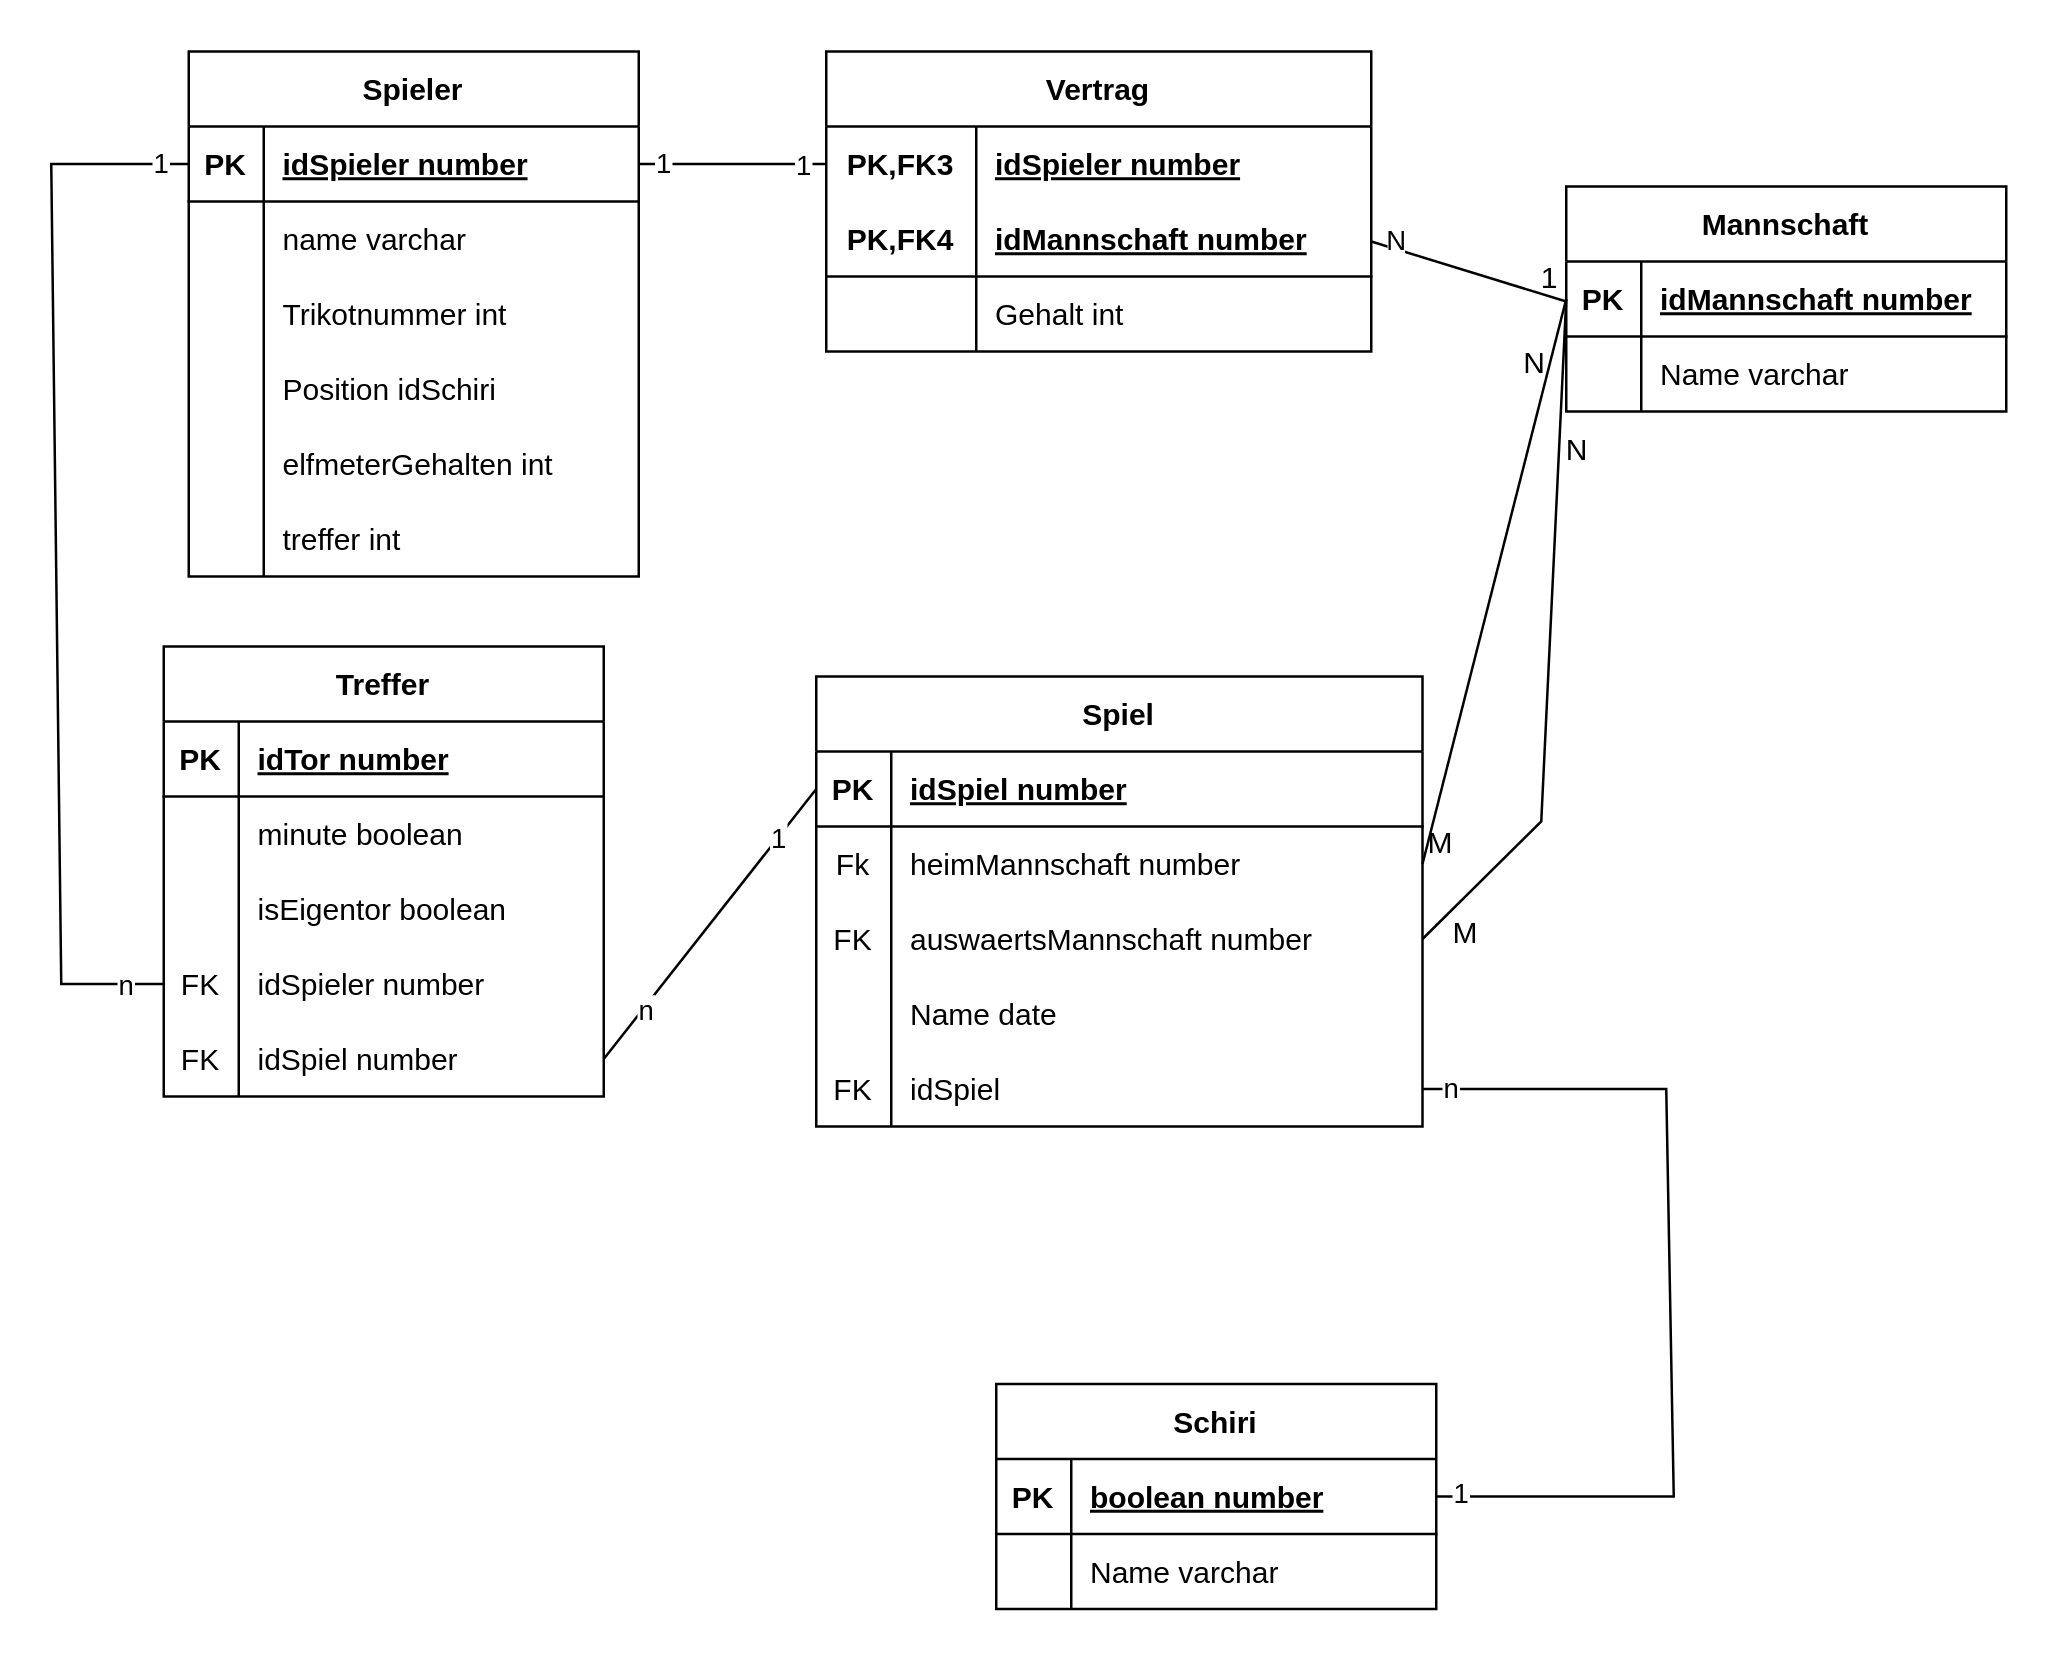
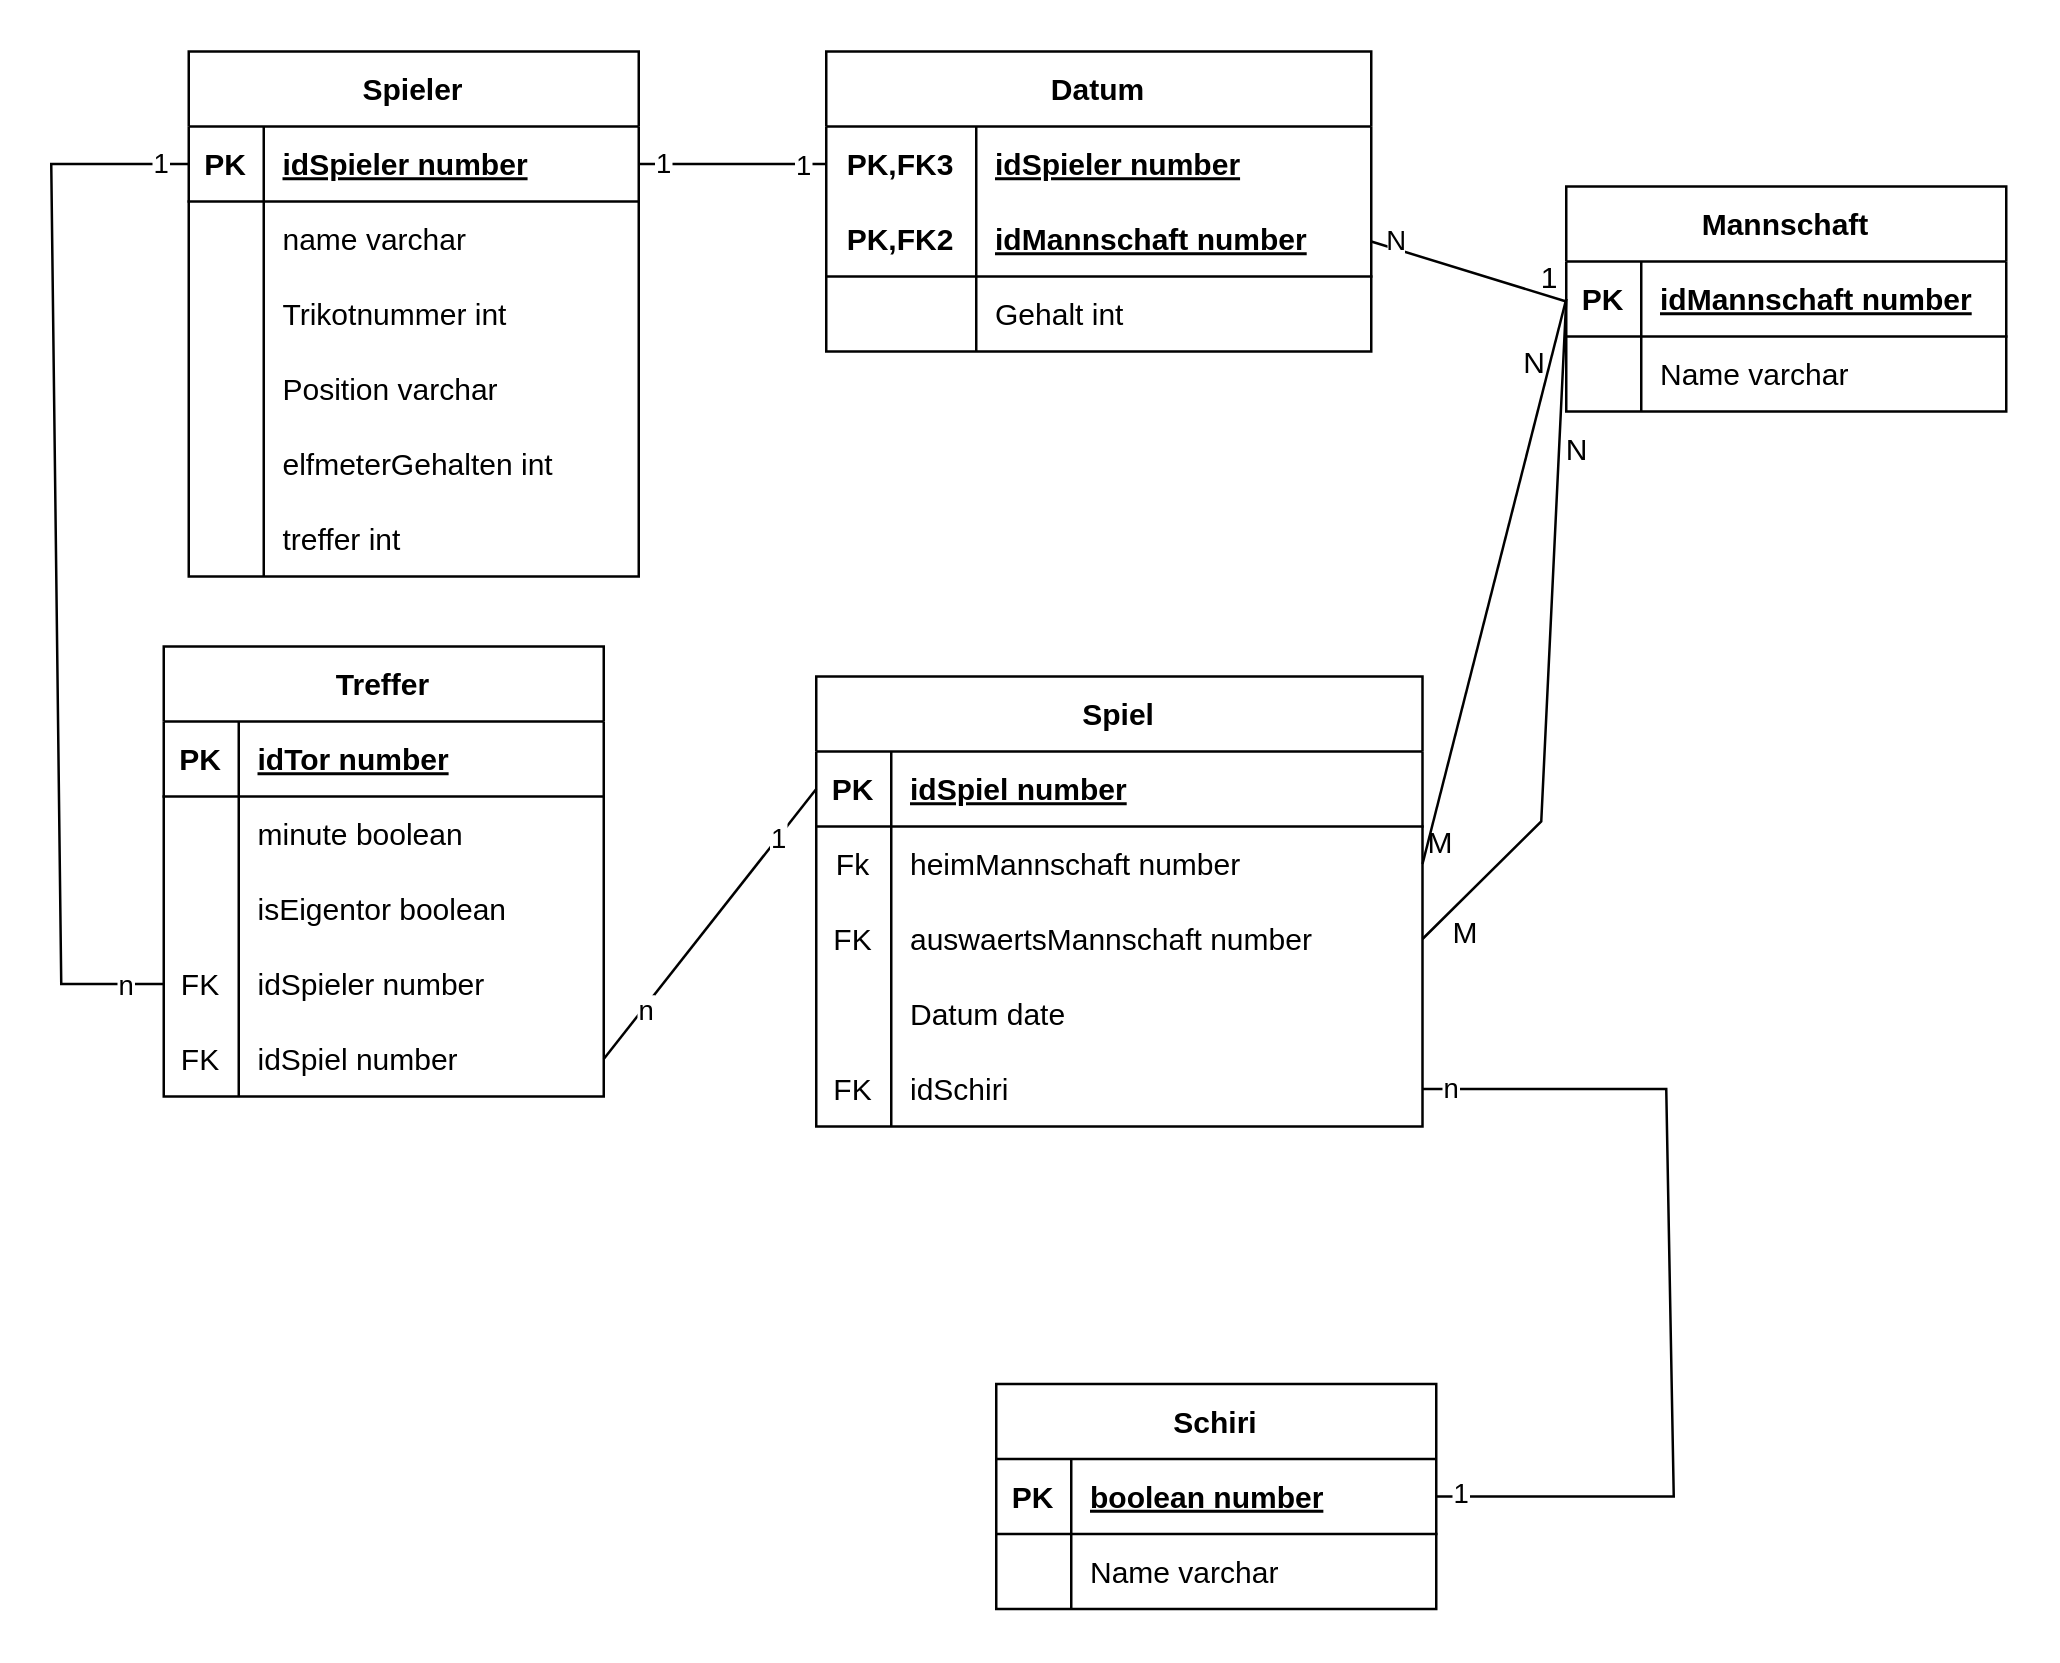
node "Vertrag": label "Vertrag" -> "Datum"
node "PK,FK4": label "PK,FK4" -> "PK,FK2"
node "Position idSchiri": label "Position idSchiri" -> "Position varchar"
node "Name date": label "Name date" -> "Datum date"
node "idSpiel": label "idSpiel" -> "idSchiri"
